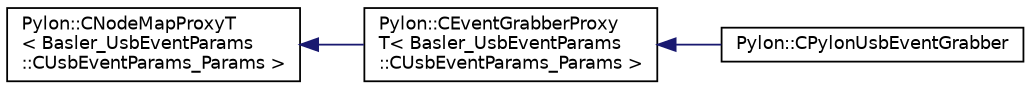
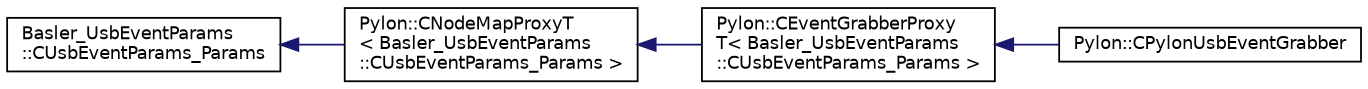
node "Basler_UsbEventParams ::CUsbEventParams_Params": added
